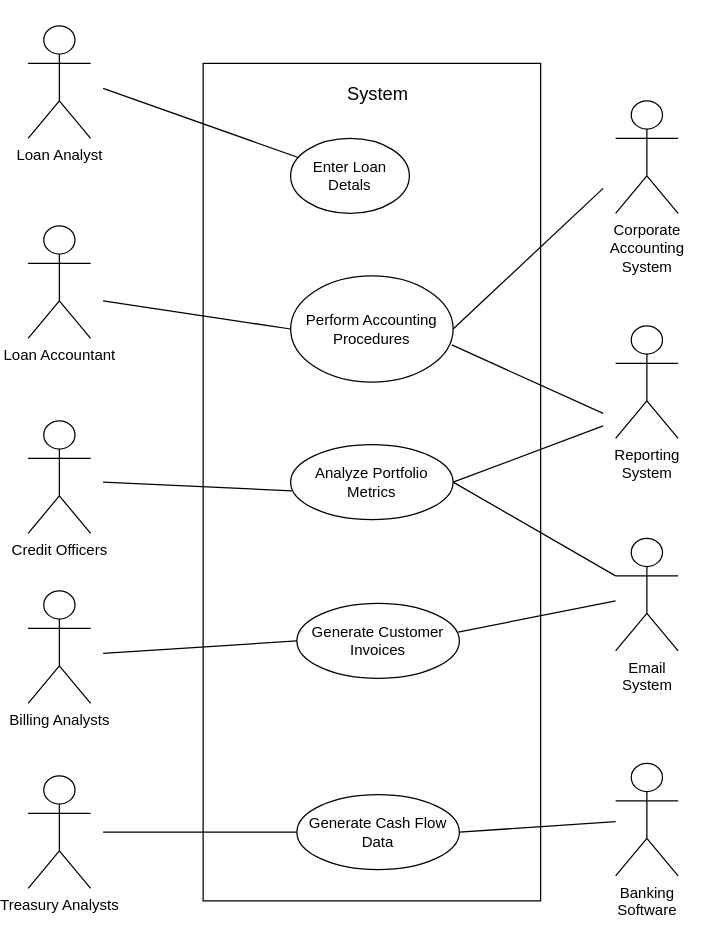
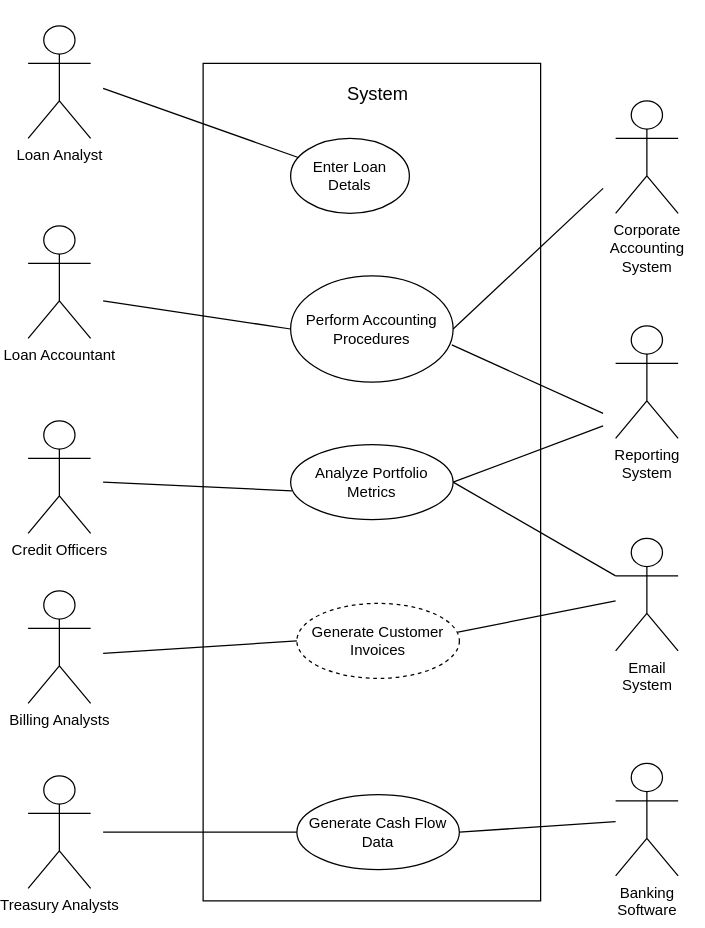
node "Generate Customer Invoices": style solid -> dashed
